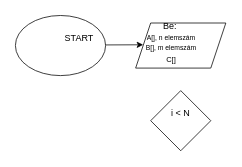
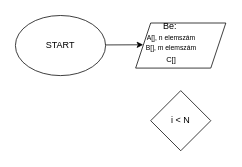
node "START": moved (79, 38) -> (60, 45)
node "i < N": moved (180, 113) -> (180, 120)
